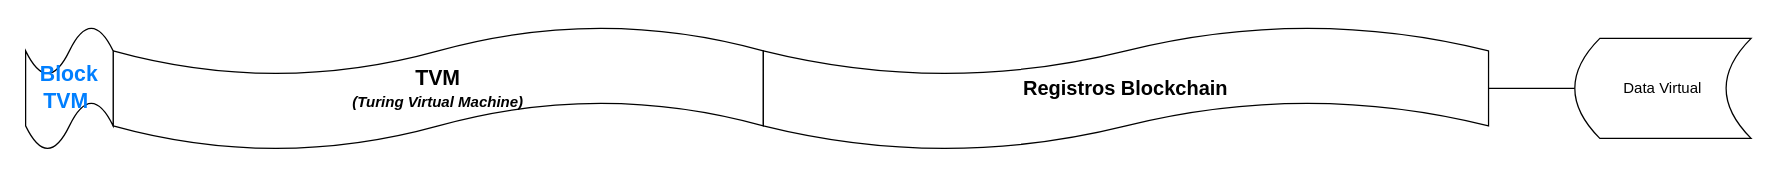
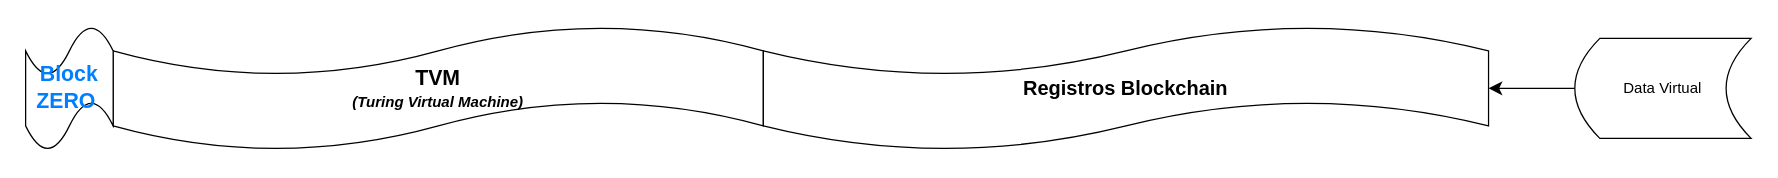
node "Block TVM": label "Block TVM" -> "Block ZERO"
edge "Registros Blockchain" -- "Data Virtual": arrowhead none -> classic
